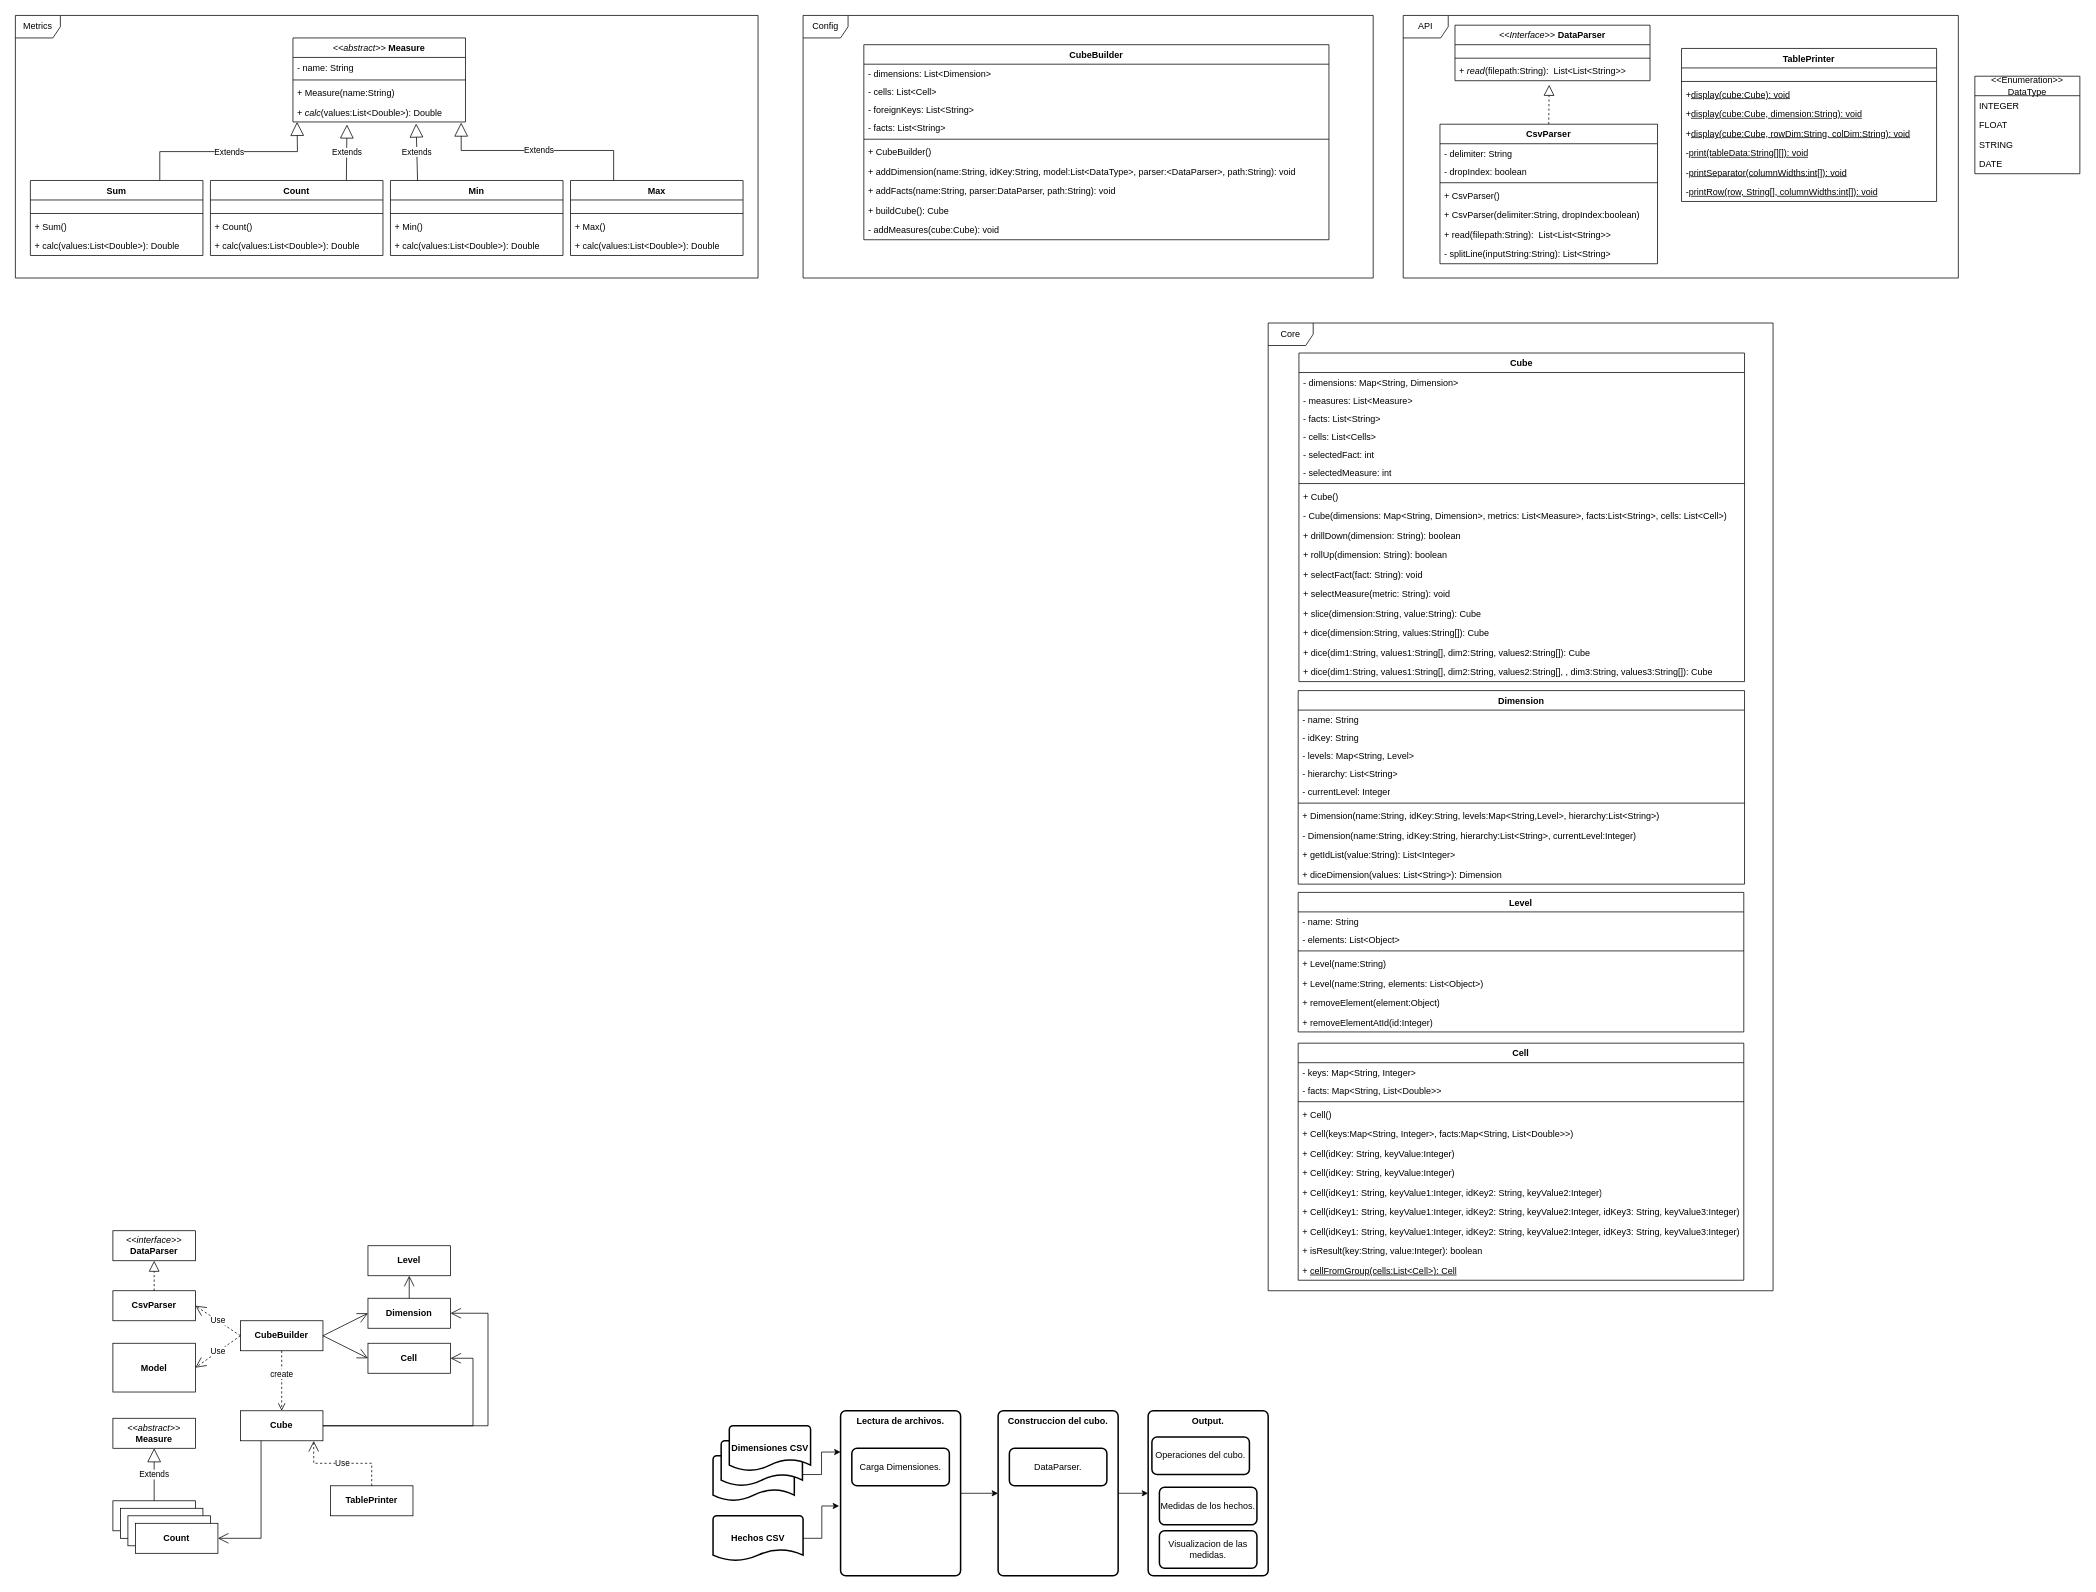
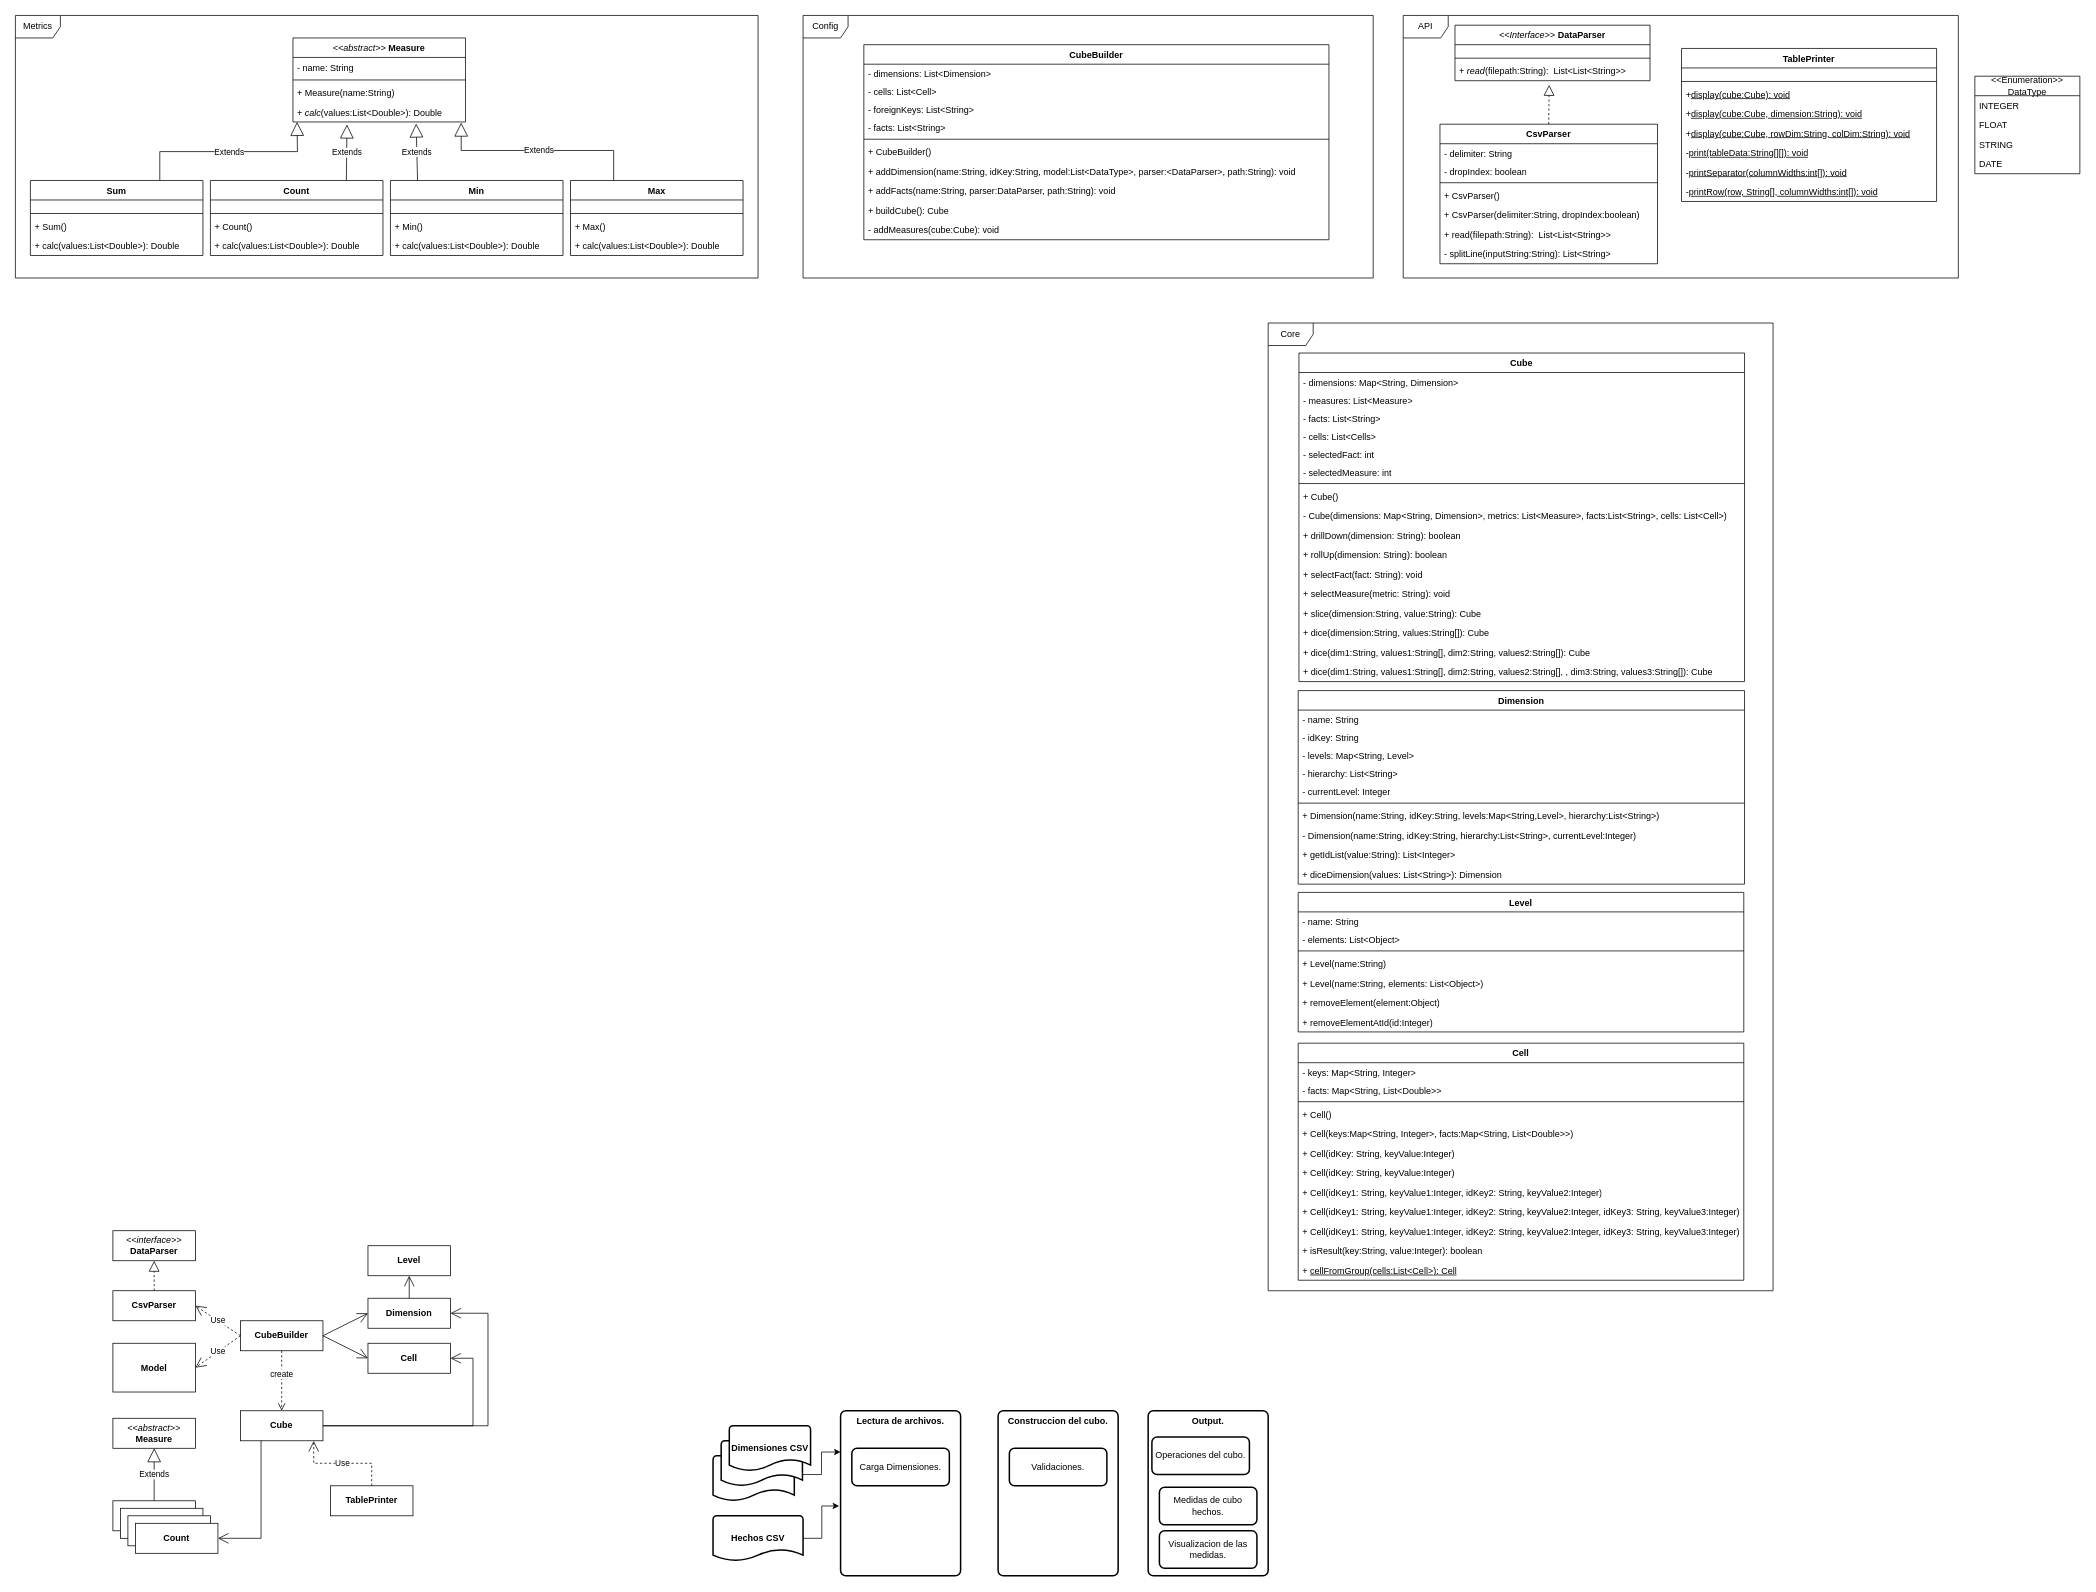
node "DataParser.": label "DataParser." -> "Validaciones."
edge "Lectura de archivos." -> "Construccion del cubo.": removed
edge "Construccion del cubo." -> "Output.": removed
node "Medidas de los hechos.": label "Medidas de los hechos." -> "Medidas de cubo hechos."
